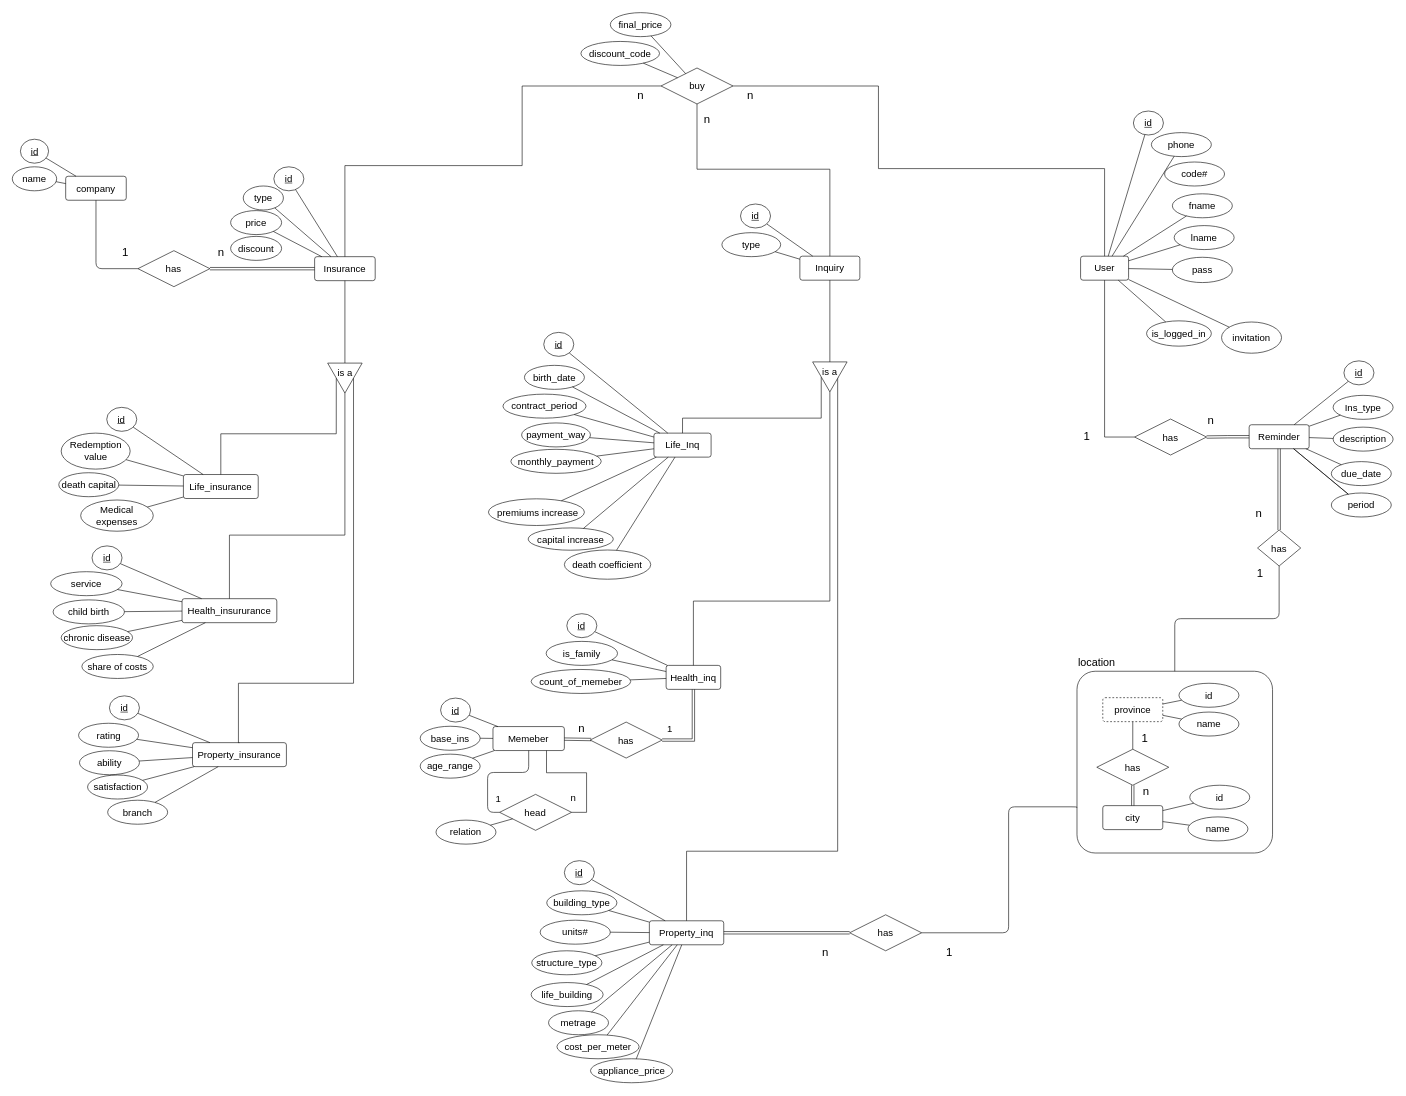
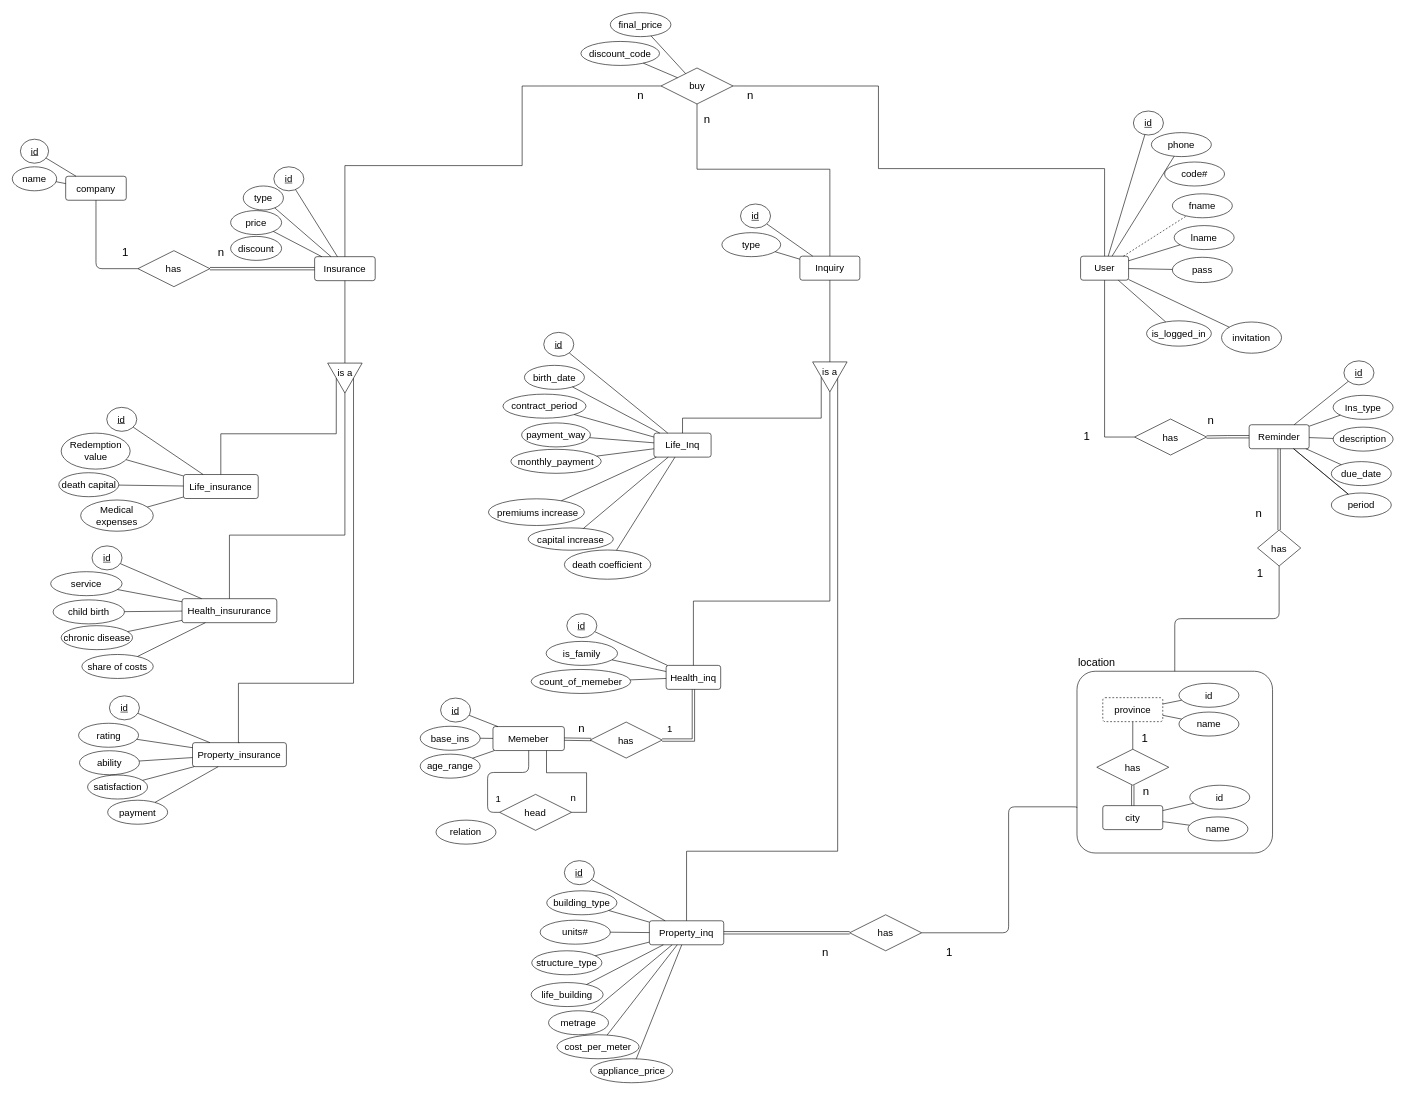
edge "fname" -- "User": style solid -> dashed
node "branch": label "branch" -> "payment"
edge "head" -- "relation": removed
